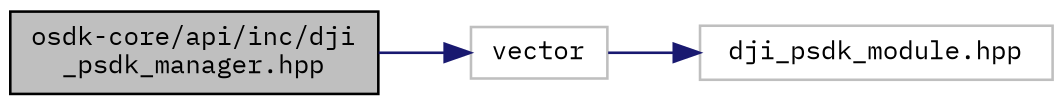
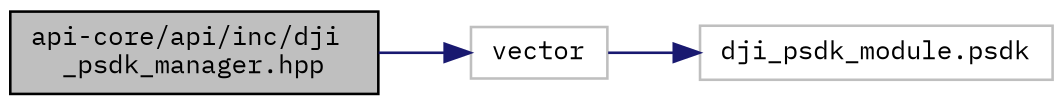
node "osdk-core/api/inc/dji _psdk_manager.hpp": label "osdk-core/api/inc/dji _psdk_manager.hpp" -> "api-core/api/inc/dji _psdk_manager.hpp"
node "dji_psdk_module.hpp": label "dji_psdk_module.hpp" -> "dji_psdk_module.psdk"
